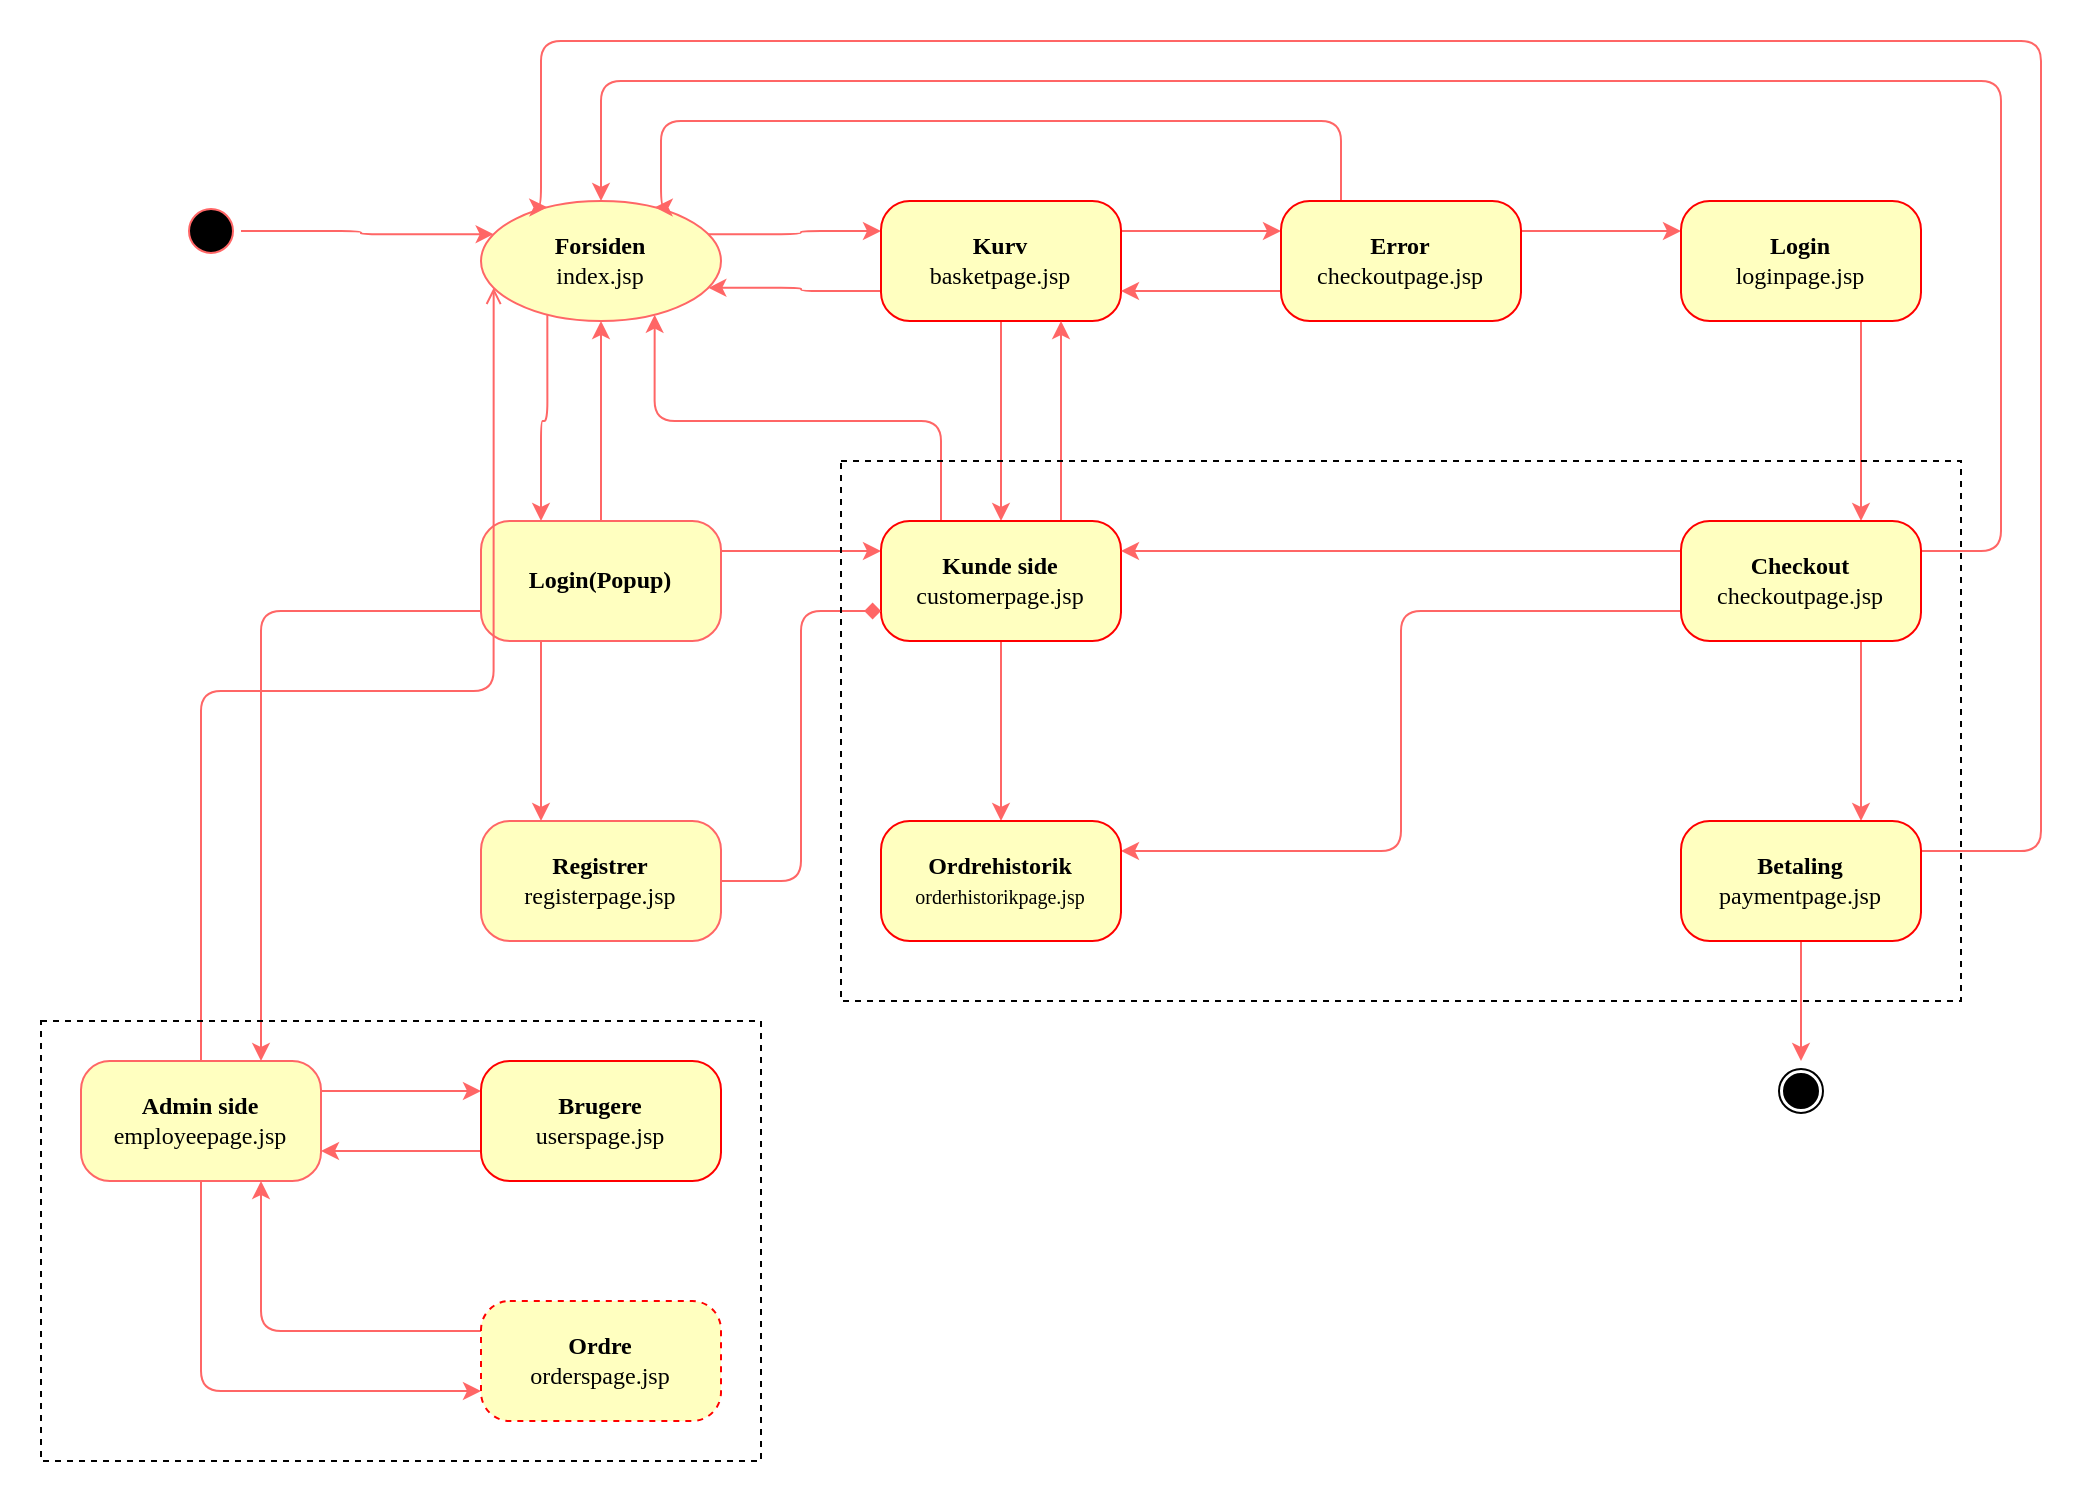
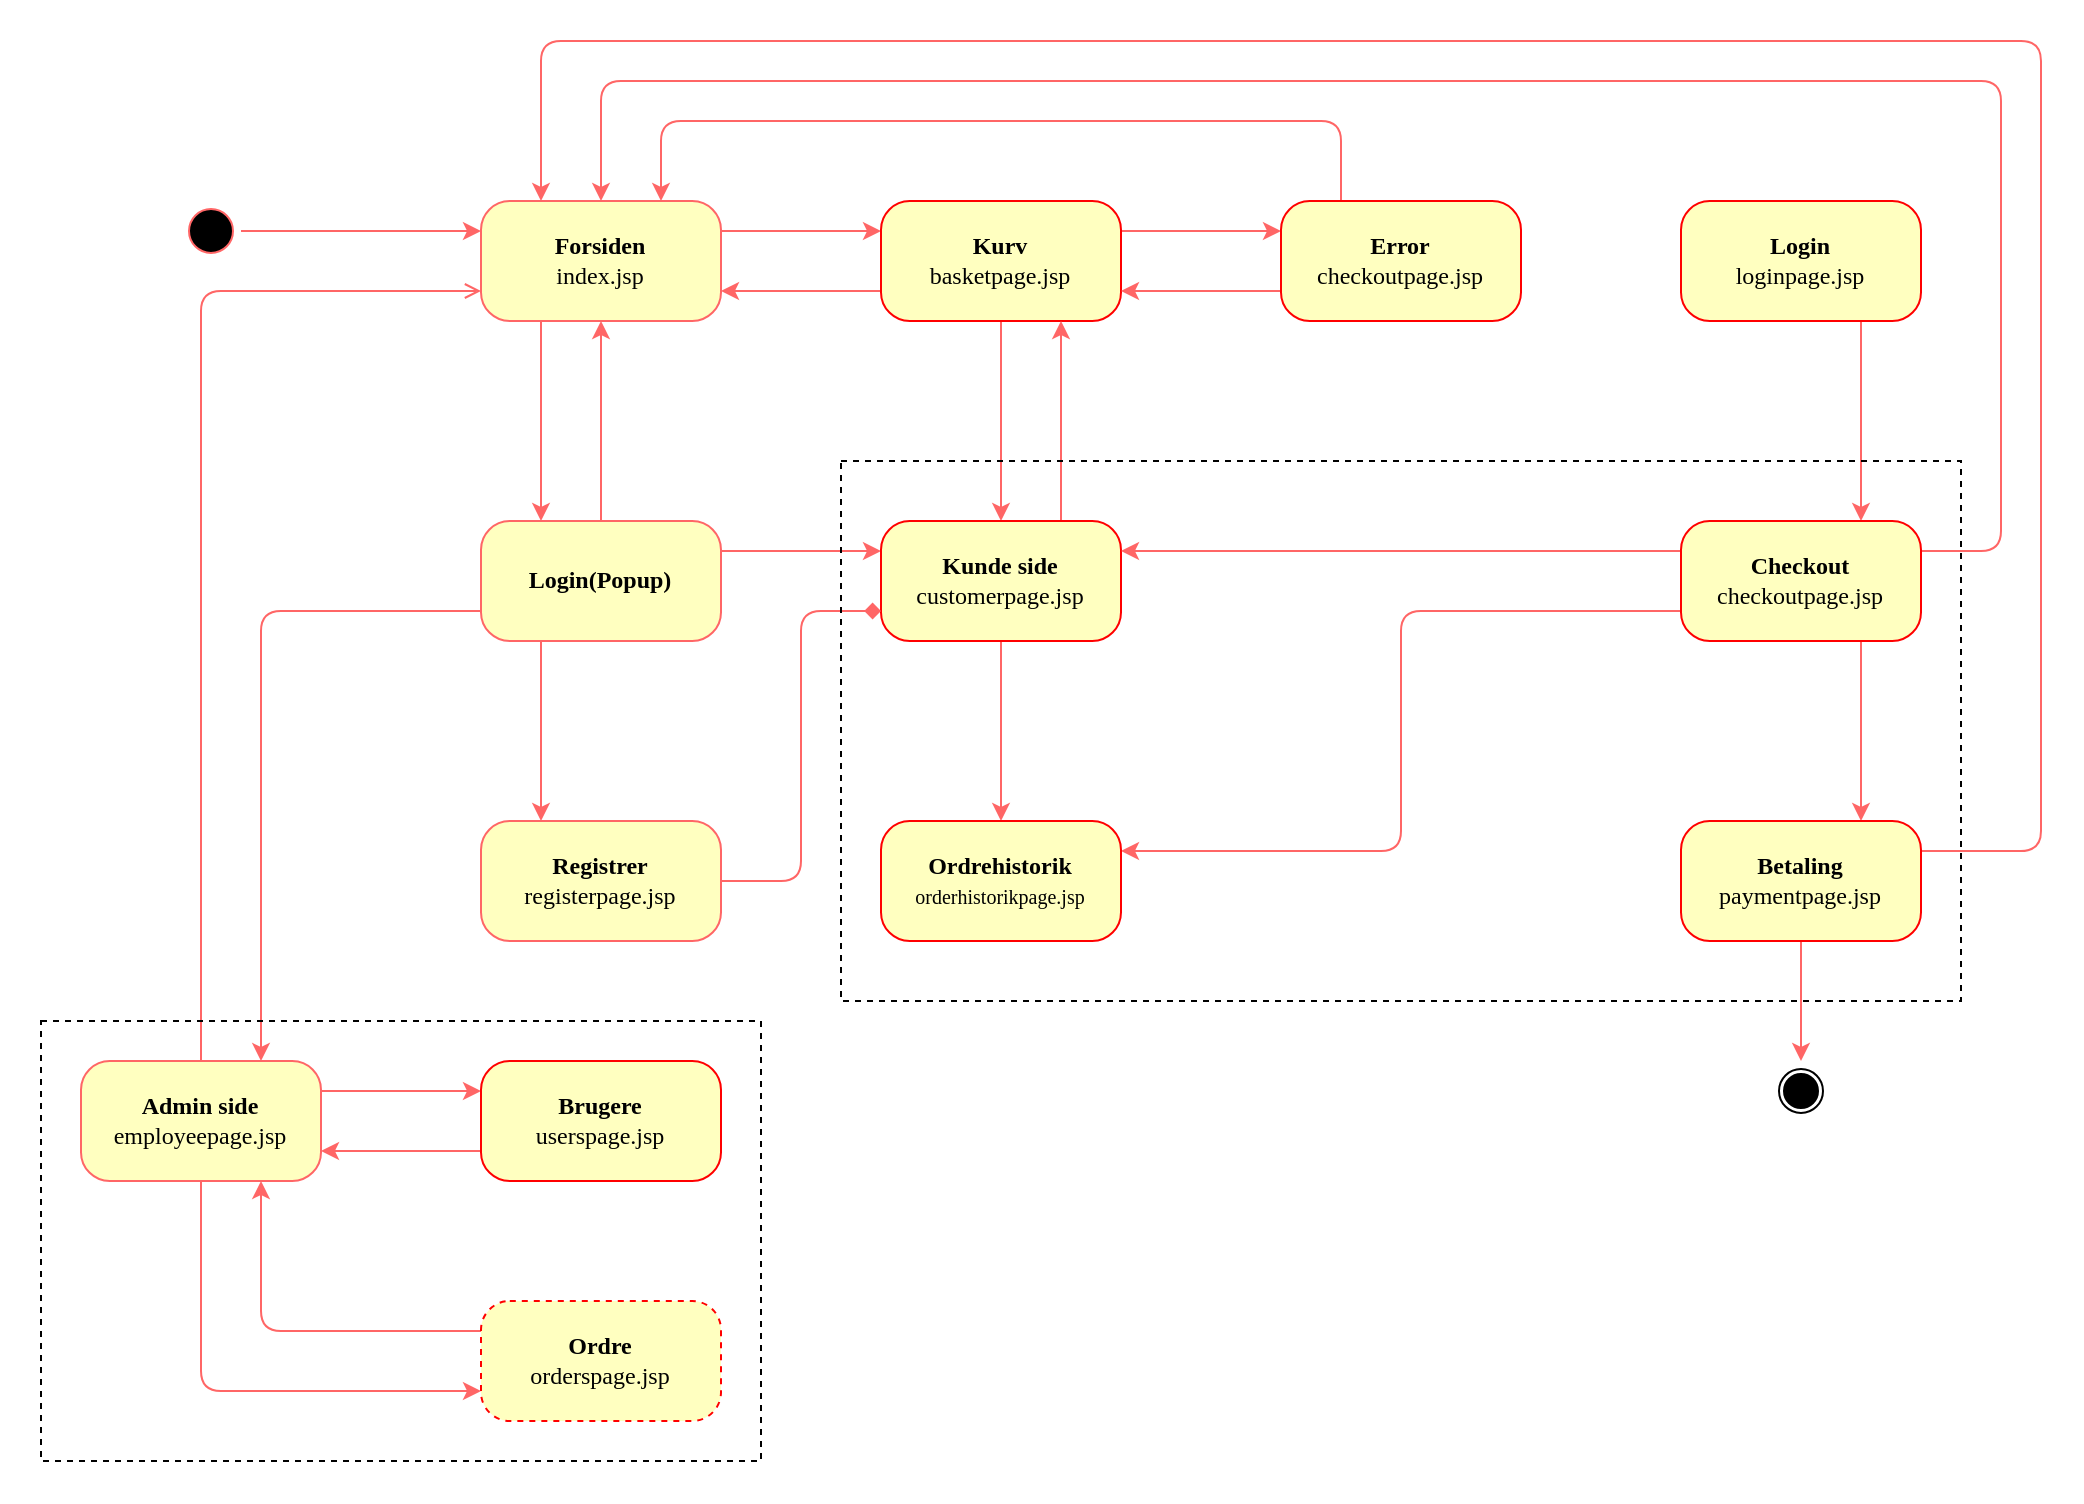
edge "Error checkoutpage.jsp" -> "Login loginpage.jsp": removed
node "Forsiden index.jsp": shape ellipse -> rounded rectangle
edge "Kunde side customerpage.jsp" -> "Forsiden index.jsp": removed
